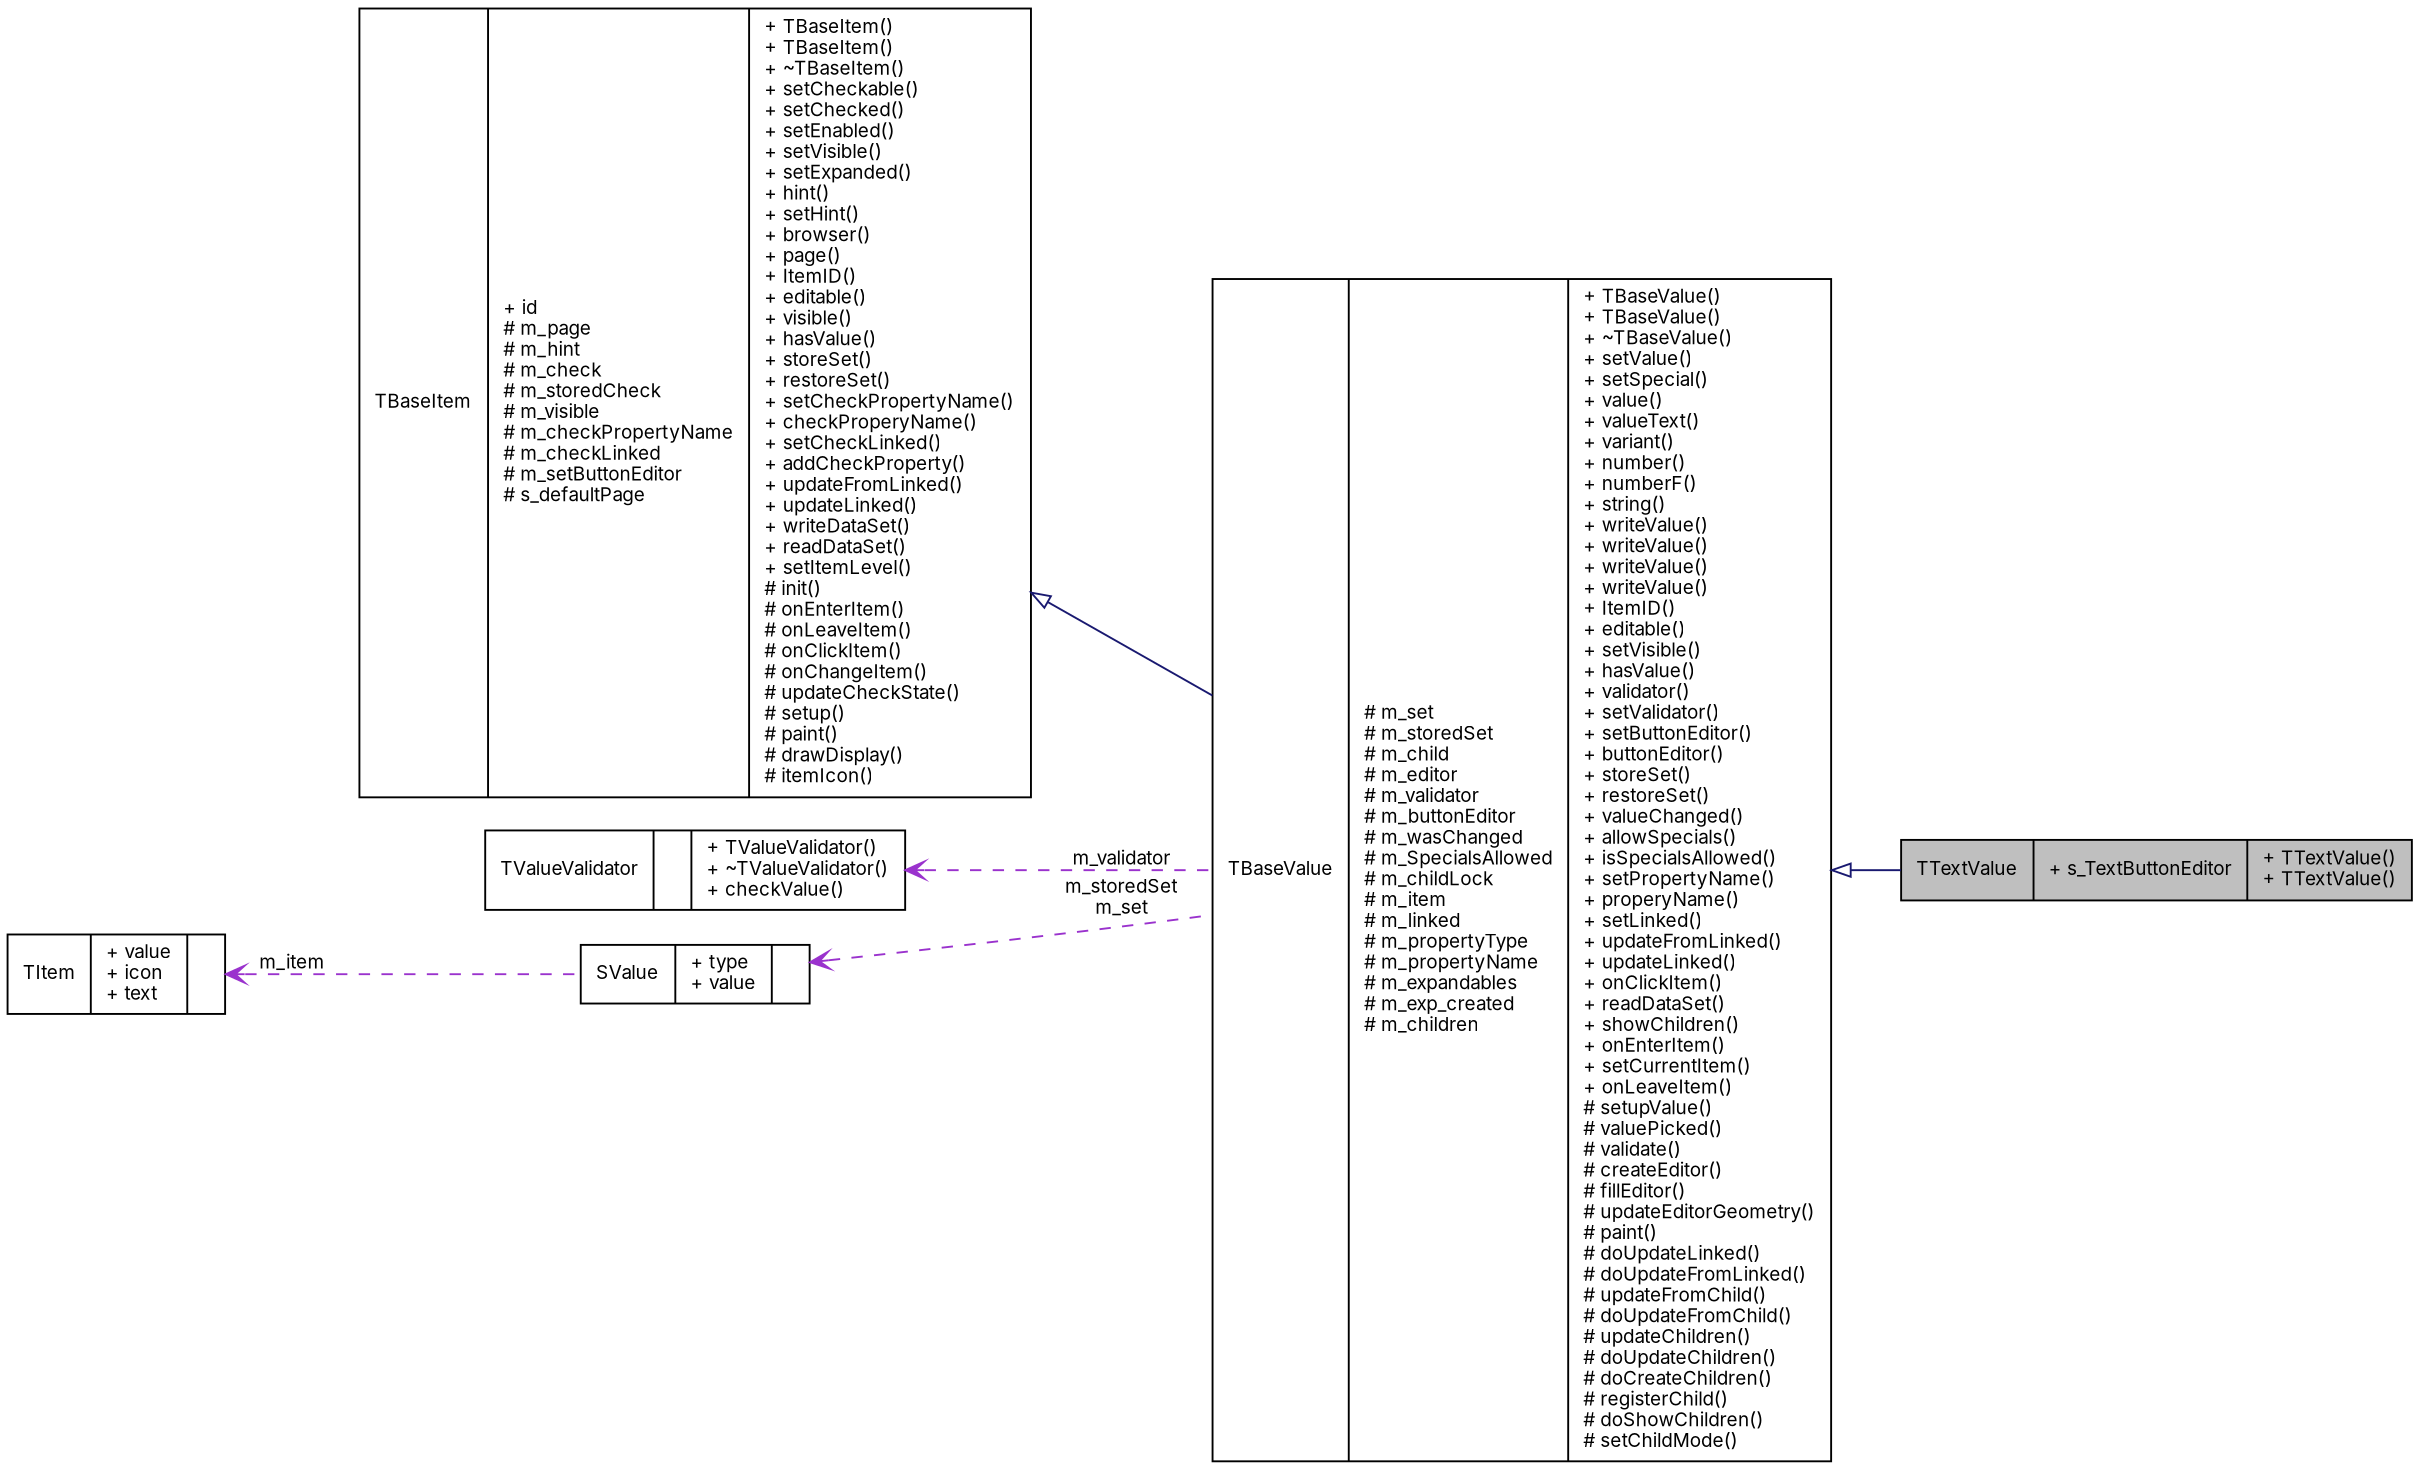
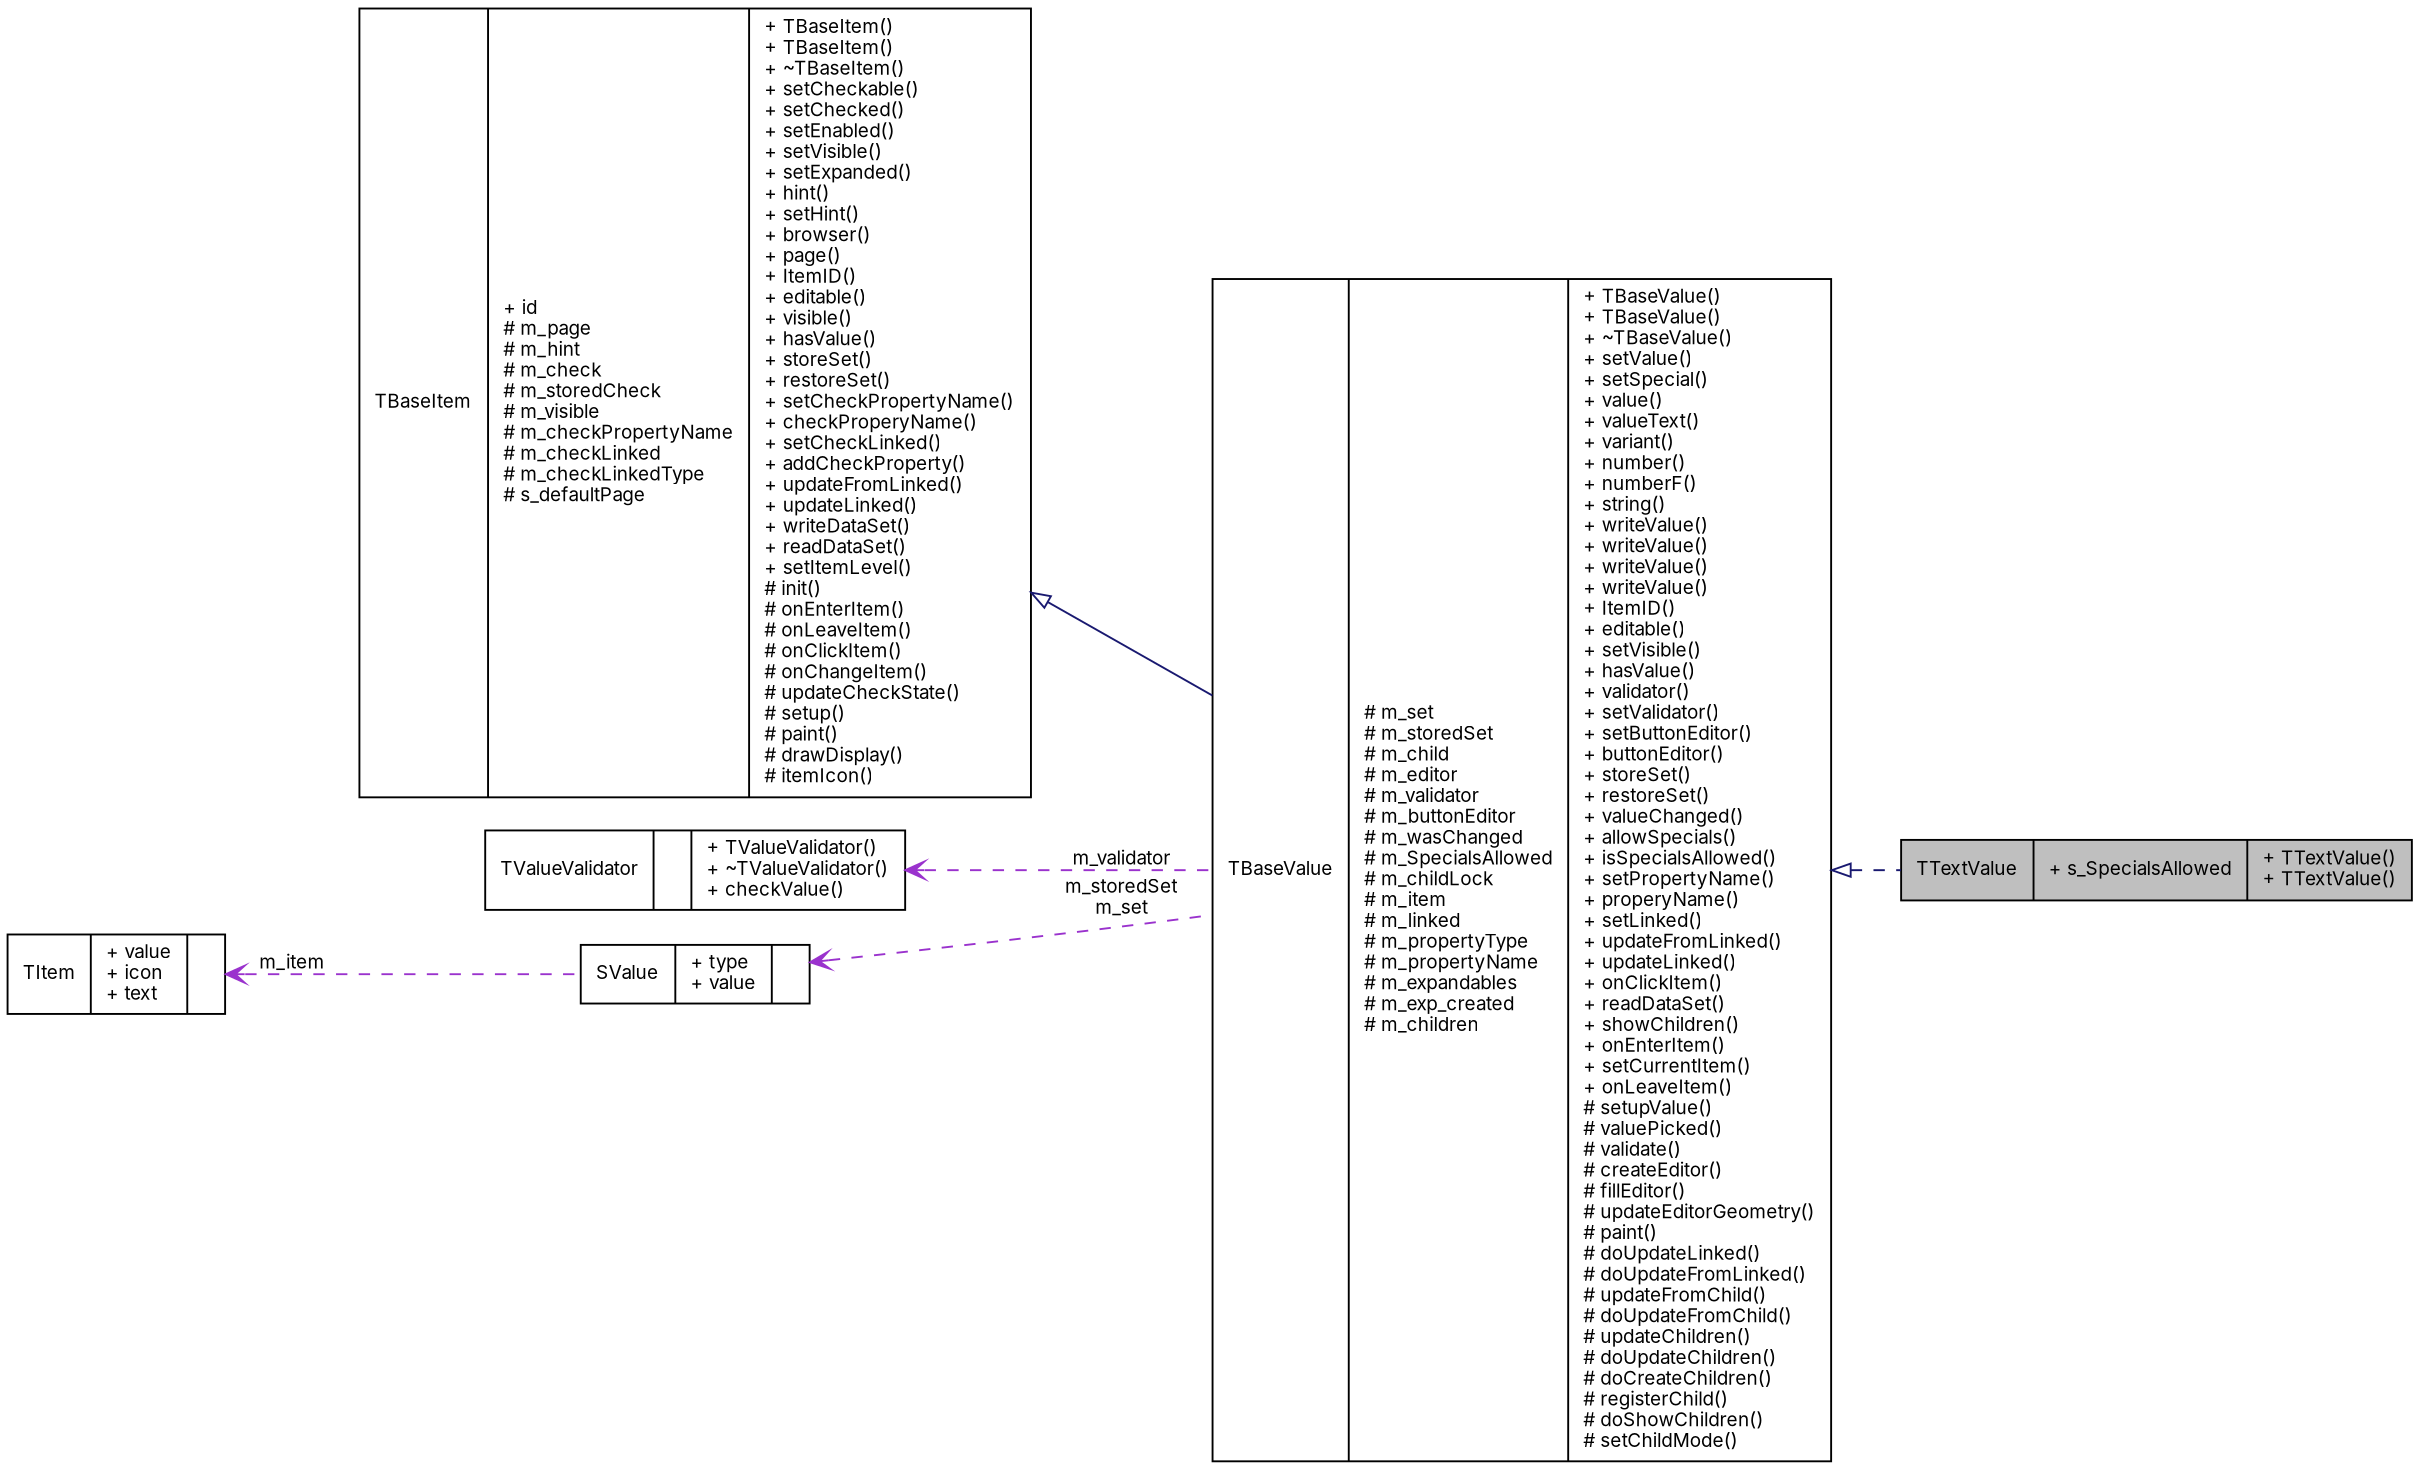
node "TBaseItem": text "# m_setButtonEditor" -> "# m_checkLinkedType"
node "TTextValue": text "+ s_TextButtonEditor" -> "+ s_SpecialsAllowed"
edge "TTextValue" -> "TBaseValue": style solid -> dashed
